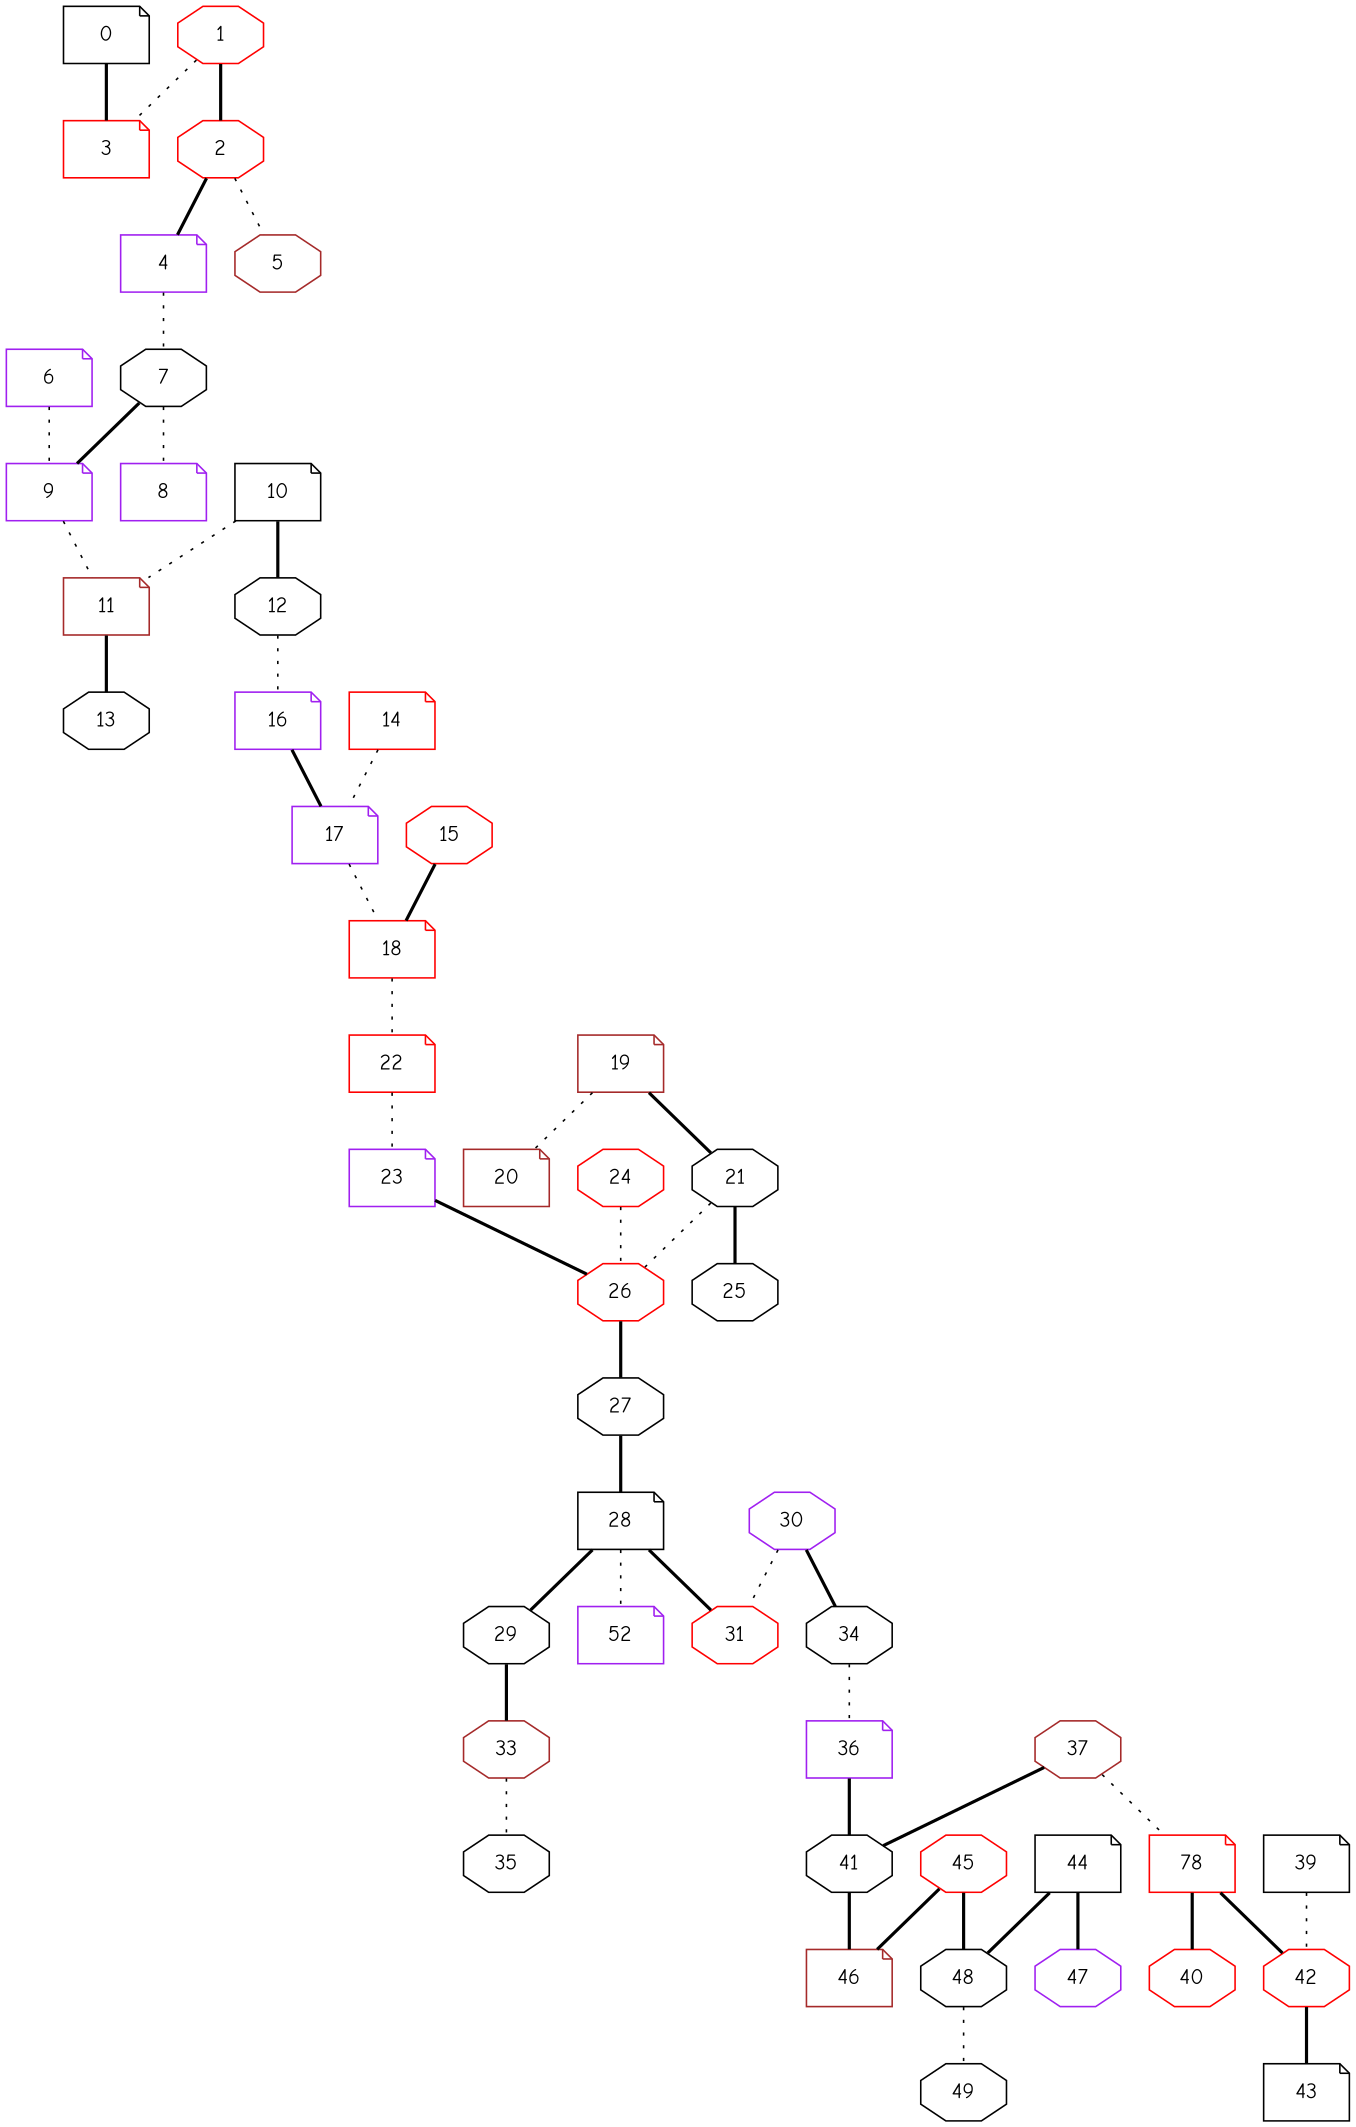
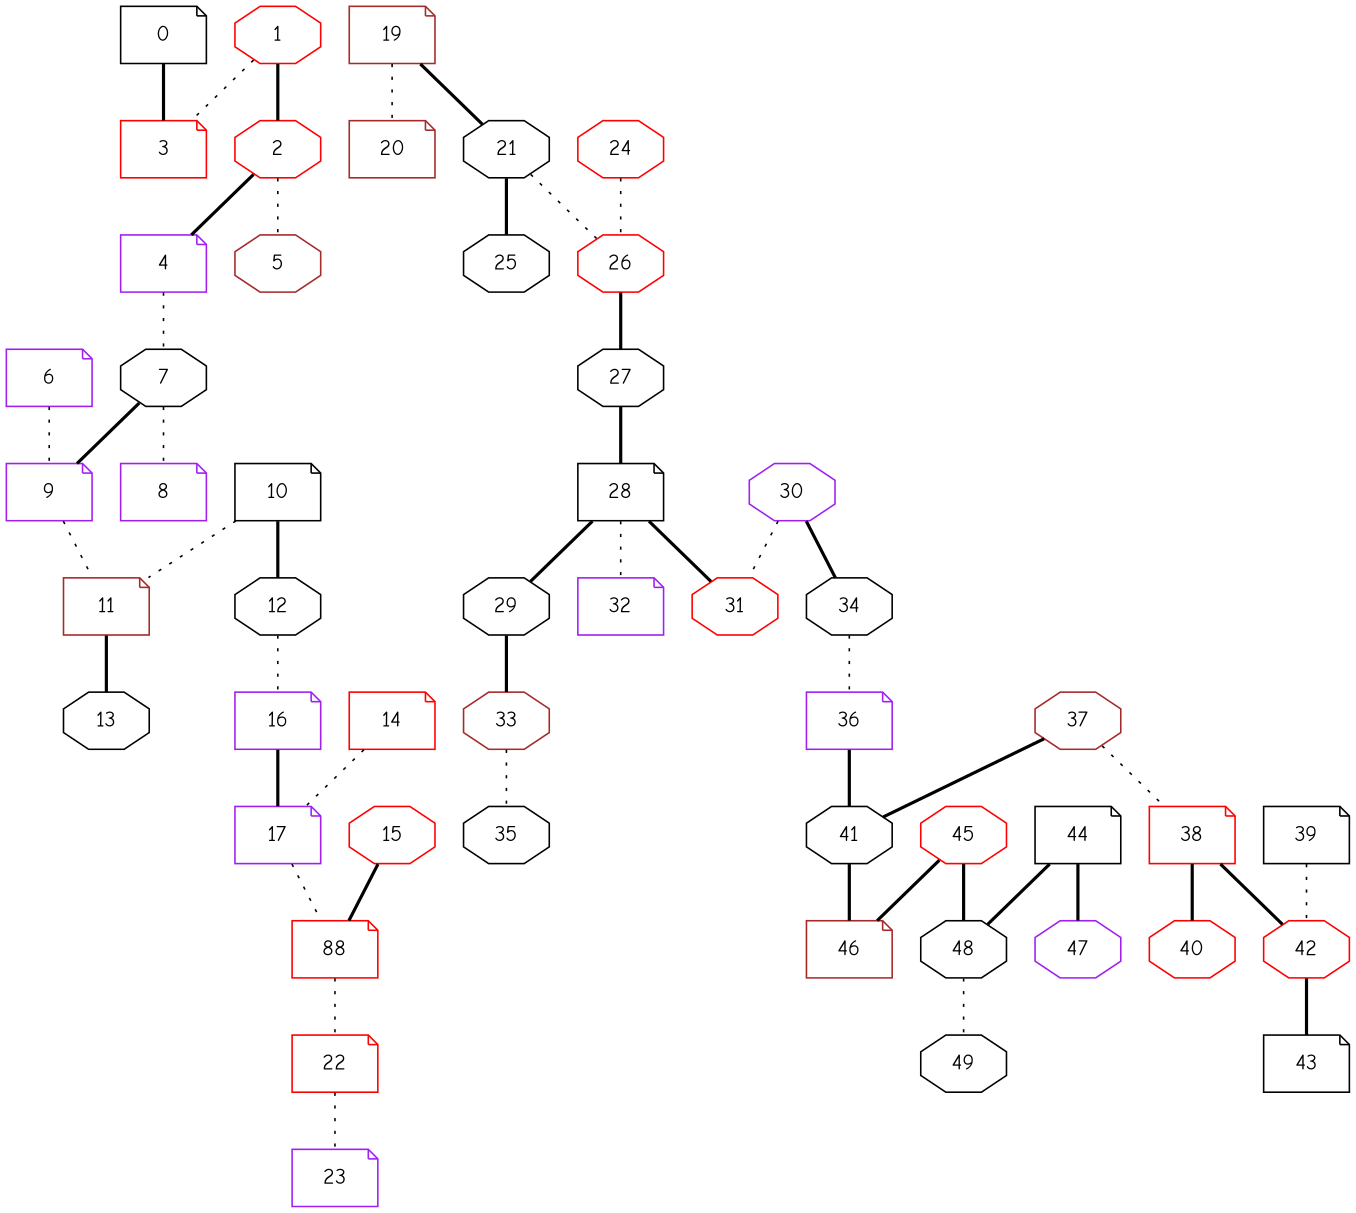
node "18": label "18" -> "88"
edge "23" -- "26": removed
node "52": label "52" -> "32"
node "78": label "78" -> "38"
